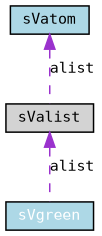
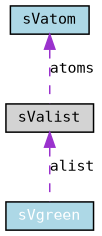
edge "sValist" -> "sVatom": label "alist" -> "atoms"
